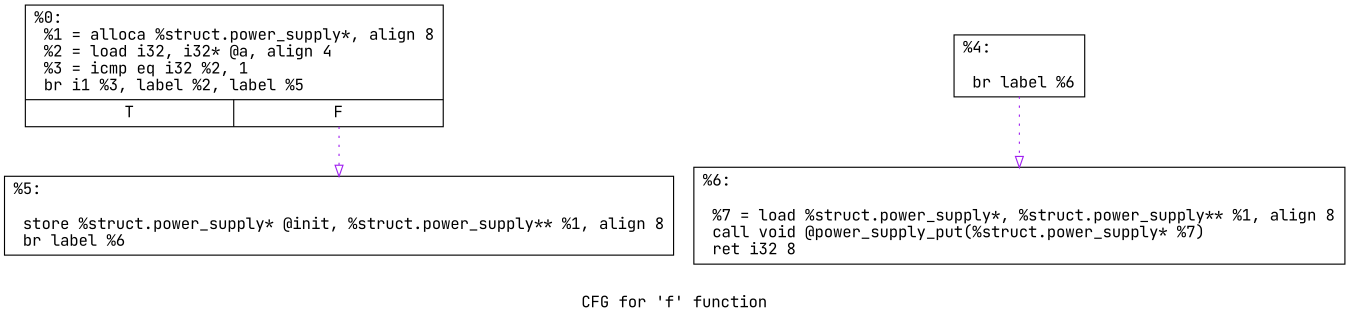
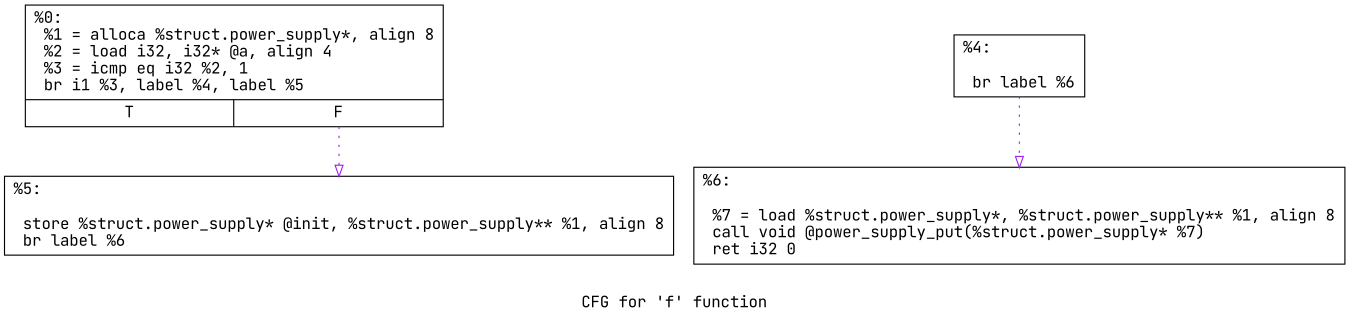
node "%0:": text "br i1 %3, label %2, label %5" -> "br i1 %3, label %4, label %5"
node "%6:": text "ret i32 8" -> "ret i32 0"
